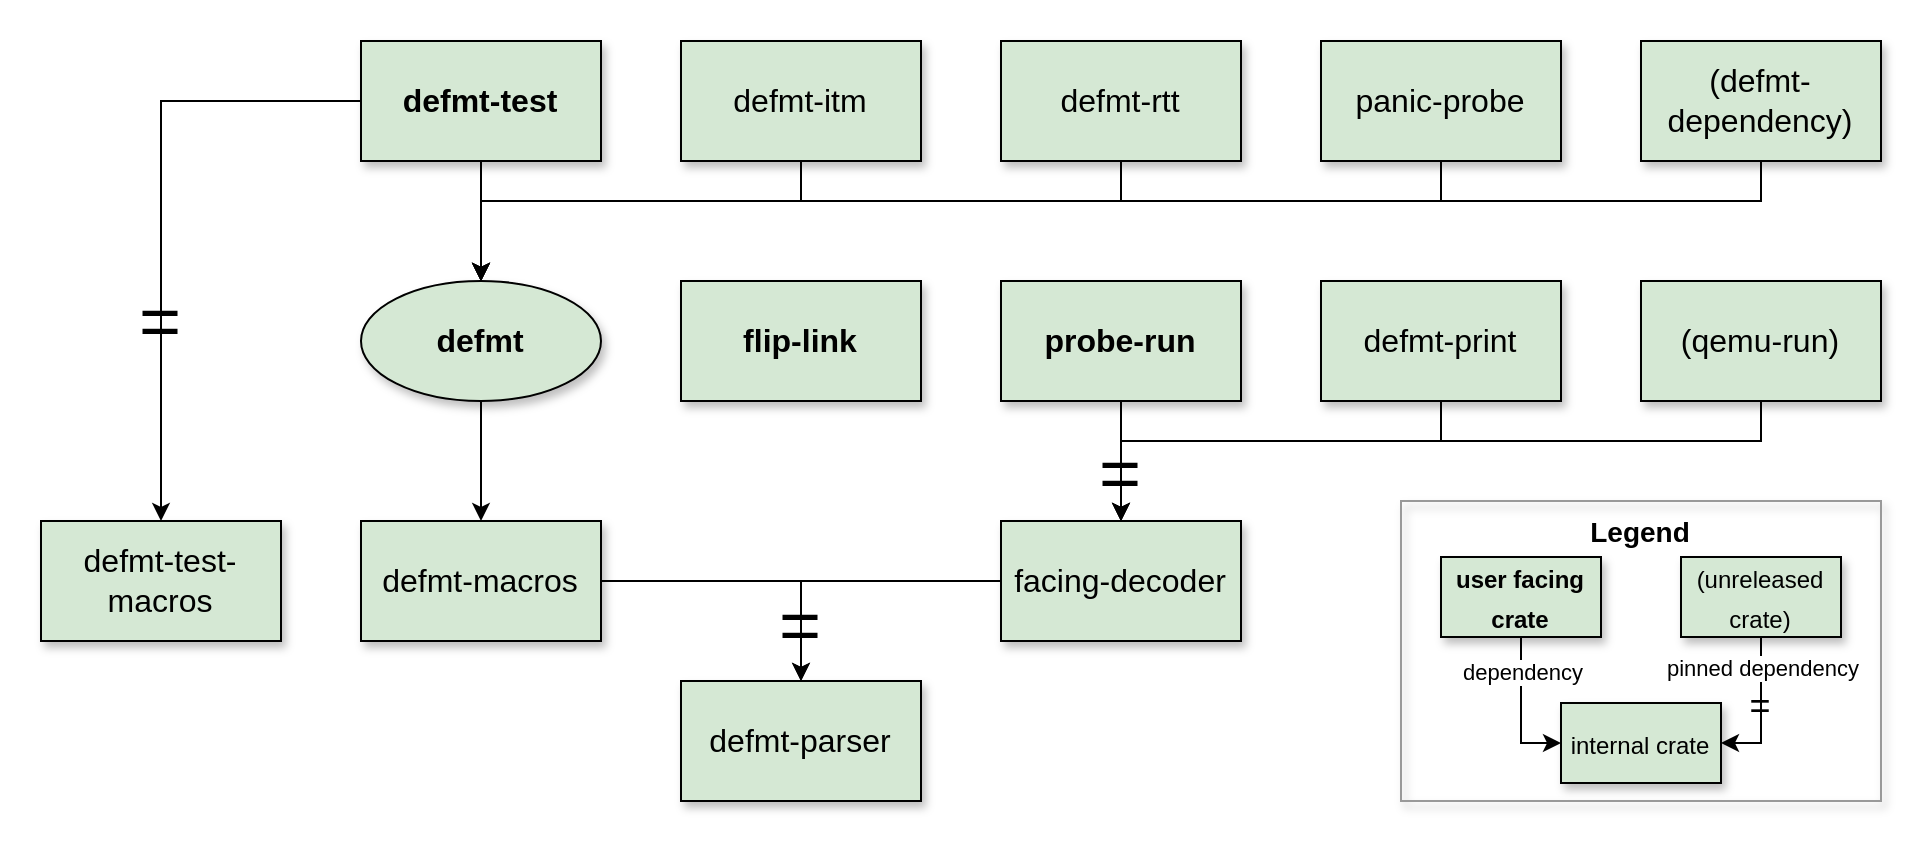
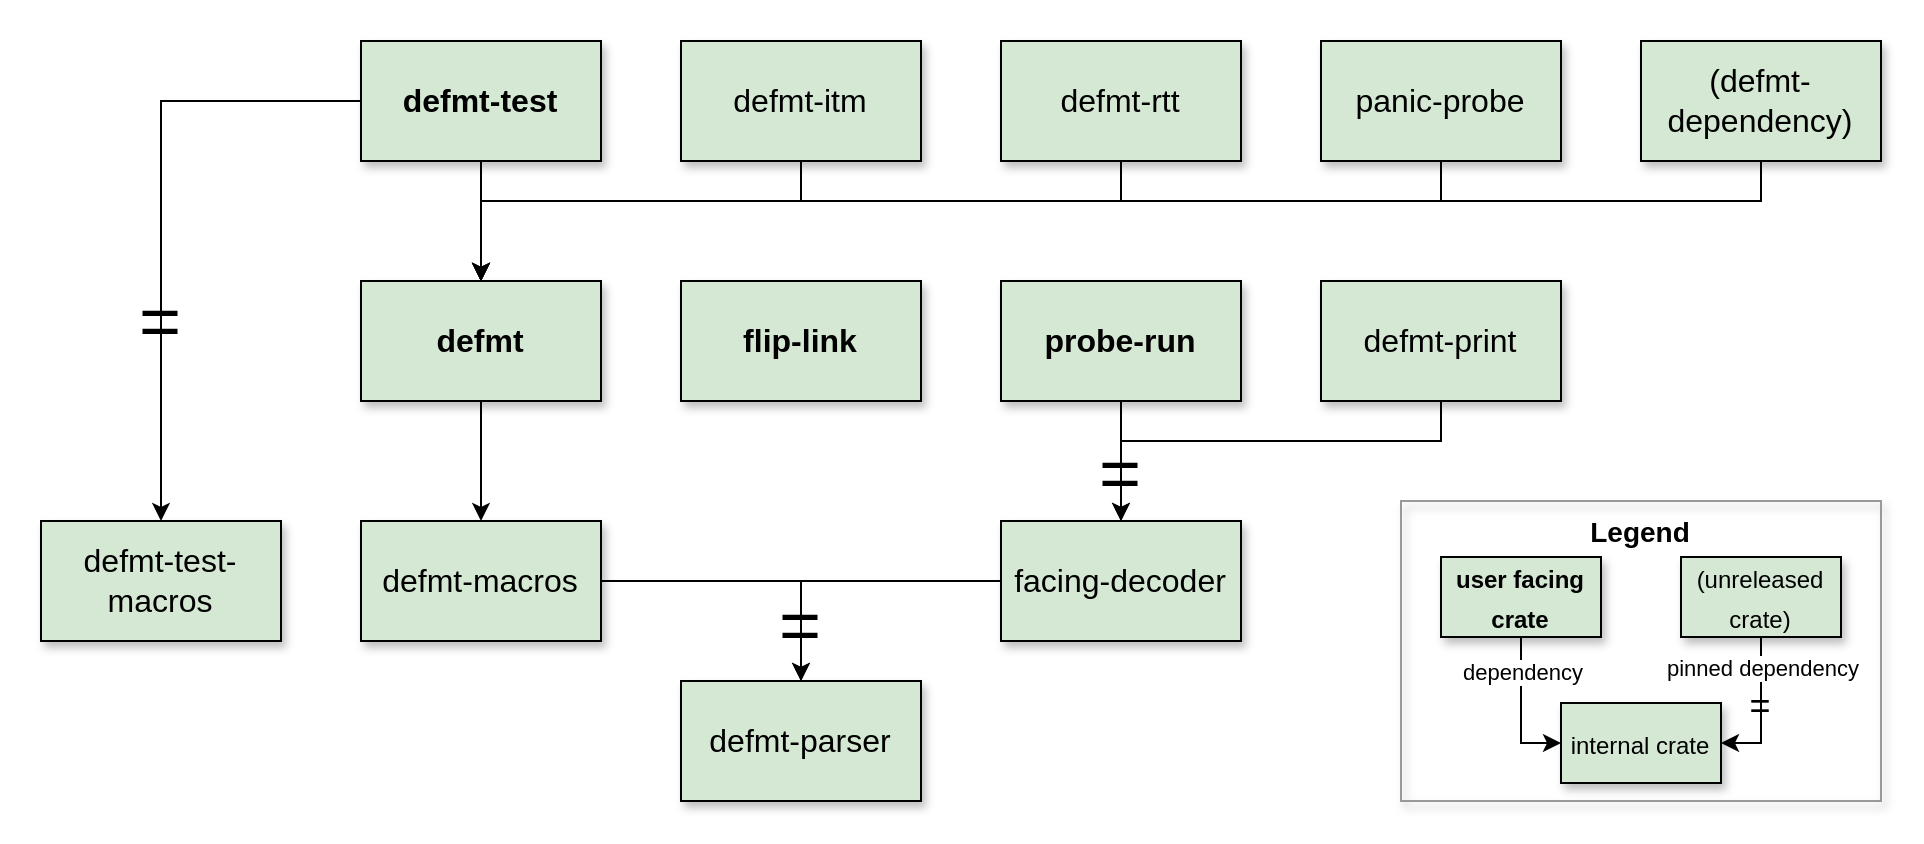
node "defmt": shape ellipse -> rectangle
node "(qemu-run)": removed
edge "(qemu-run)" -> "facing-decoder": removed
